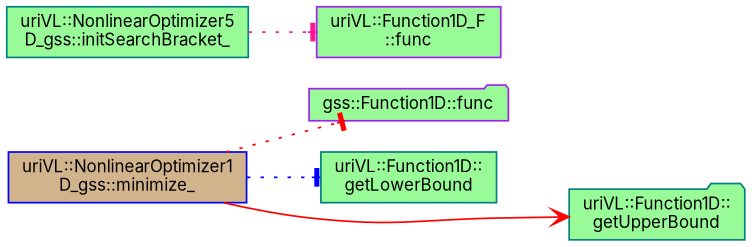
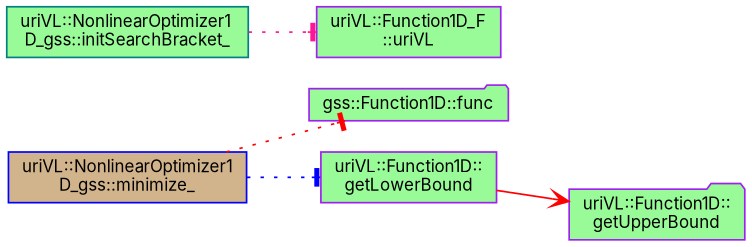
node "uriVL::NonlinearOptimizer5 D_gss::initSearchBracket_": label "uriVL::NonlinearOptimizer5 D_gss::initSearchBracket_" -> "uriVL::NonlinearOptimizer1 D_gss::initSearchBracket_"
node "uriVL::Function1D_F ::func": label "uriVL::Function1D_F ::func" -> "uriVL::Function1D_F ::uriVL"
node "uriVL::Function1D:: getLowerBound": color teal -> purple
node "uriVL::Function1D:: getUpperBound": color teal -> purple
edge "uriVL::NonlinearOptimizer1 D_gss::minimize_" -> "uriVL::Function1D:: getUpperBound": now "uriVL::Function1D:: getLowerBound" -> "uriVL::Function1D:: getUpperBound"
